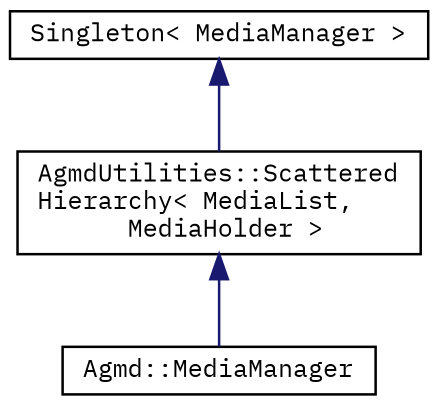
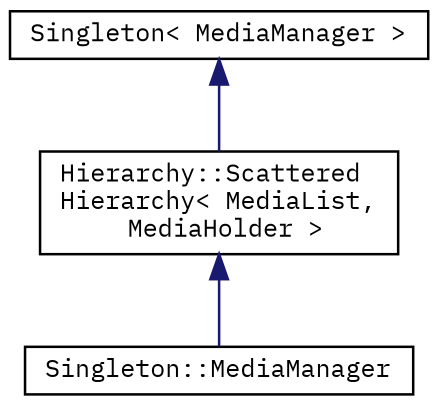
node "AgmdUtilities::Scattered Hierarchy< MediaList, MediaHolder >": label "AgmdUtilities::Scattered Hierarchy< MediaList, MediaHolder >" -> "Hierarchy::Scattered Hierarchy< MediaList, MediaHolder >"
node "Agmd::MediaManager": label "Agmd::MediaManager" -> "Singleton::MediaManager"
